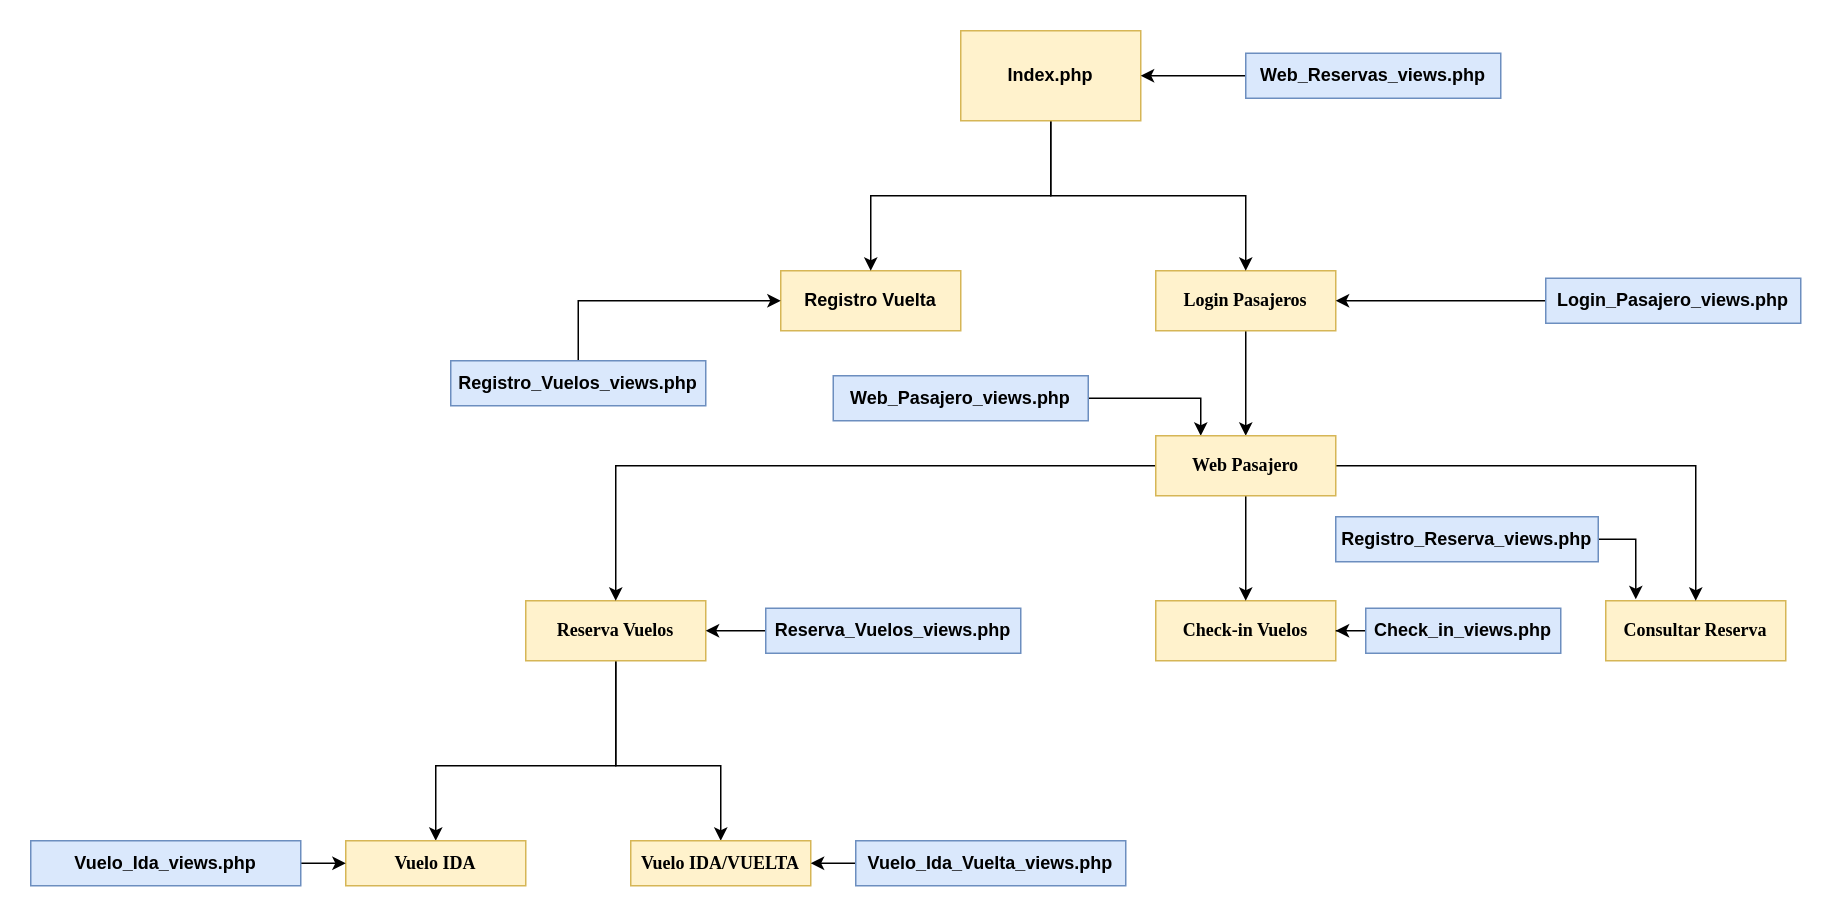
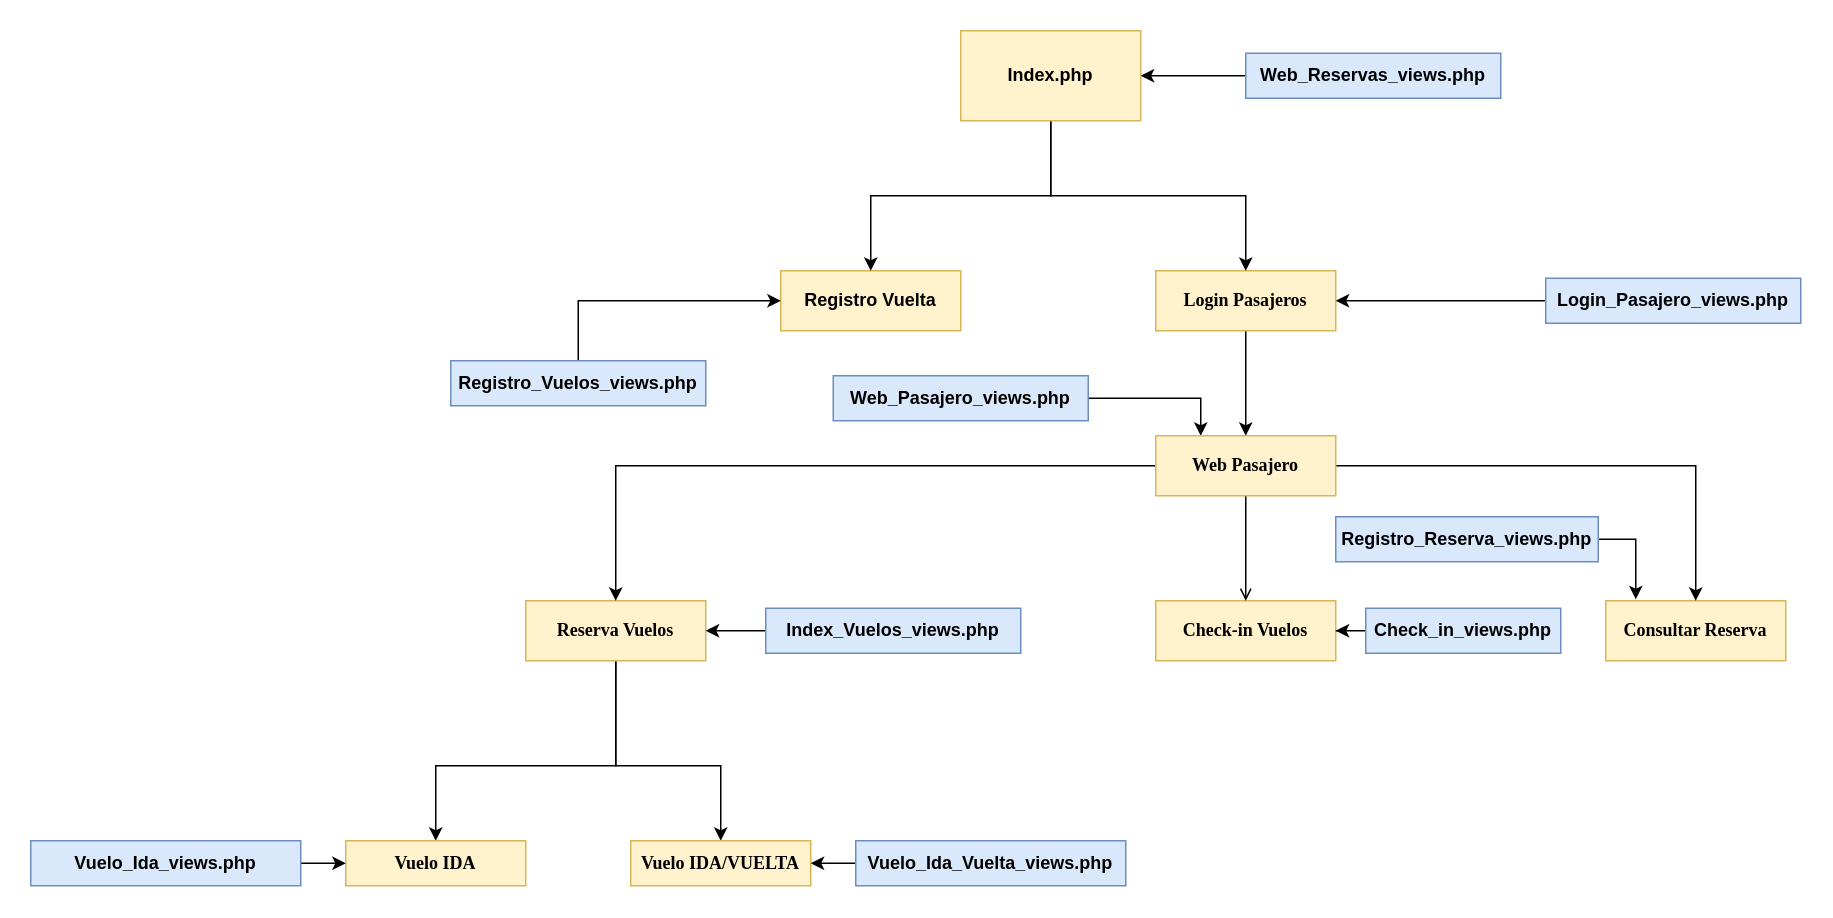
edge "Web Pasajero" -> "Check-in Vuelos": arrowhead classic -> open
node "Reserva_Vuelos_views.php": label "Reserva_Vuelos_views.php" -> "Index_Vuelos_views.php"
